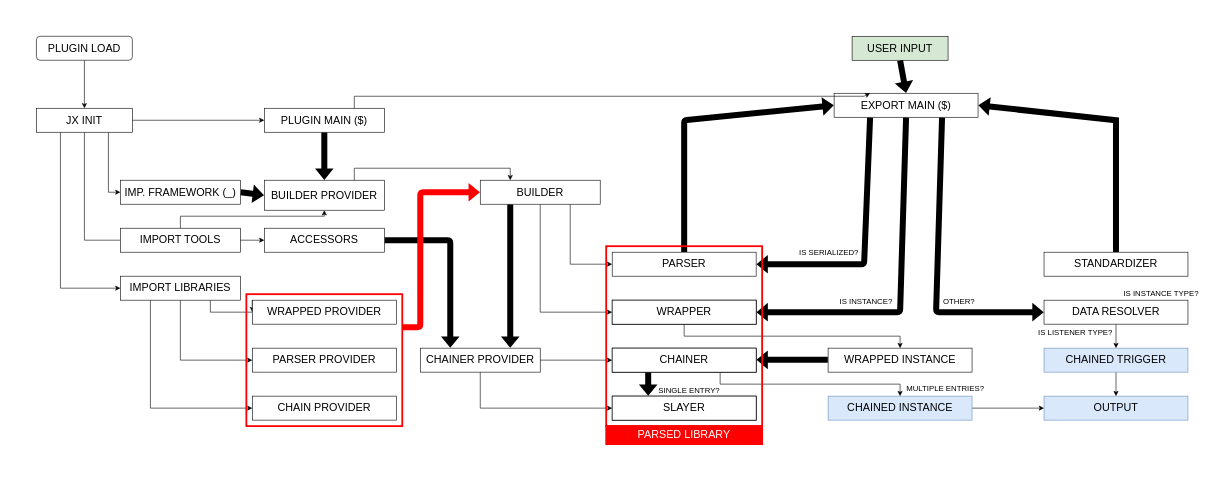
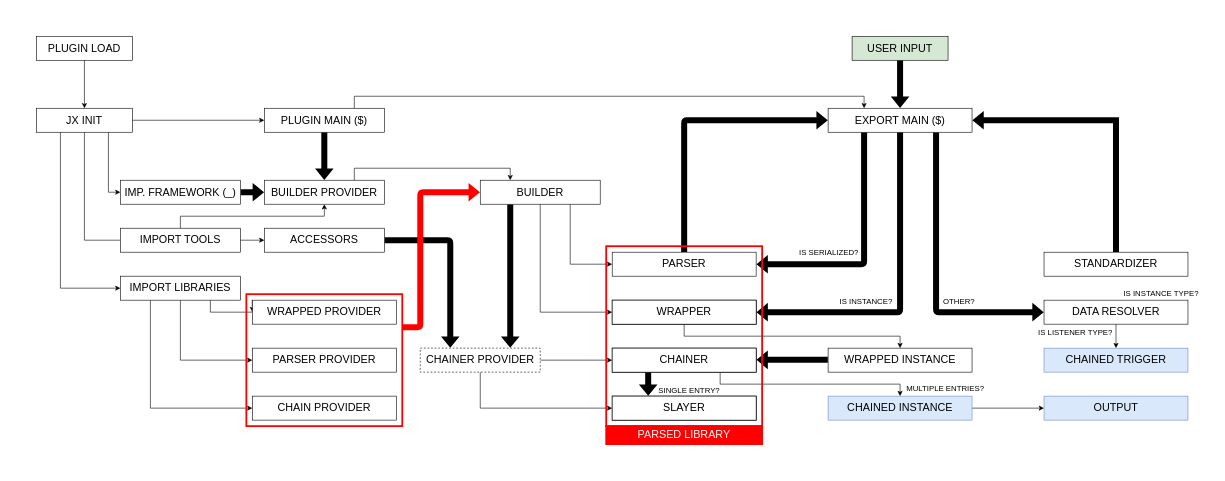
node "PLUGIN LOAD": shape rounded rectangle -> rectangle
node "EXPORT MAIN ($)": moved (906, 105) -> (900, 120)
node "BUILDER PROVIDER": size 120x30 -> 120x24
node "CHAINER PROVIDER": style solid -> dashed
edge "CHAINED TRIGGER" -> "OUTPUT": removed
